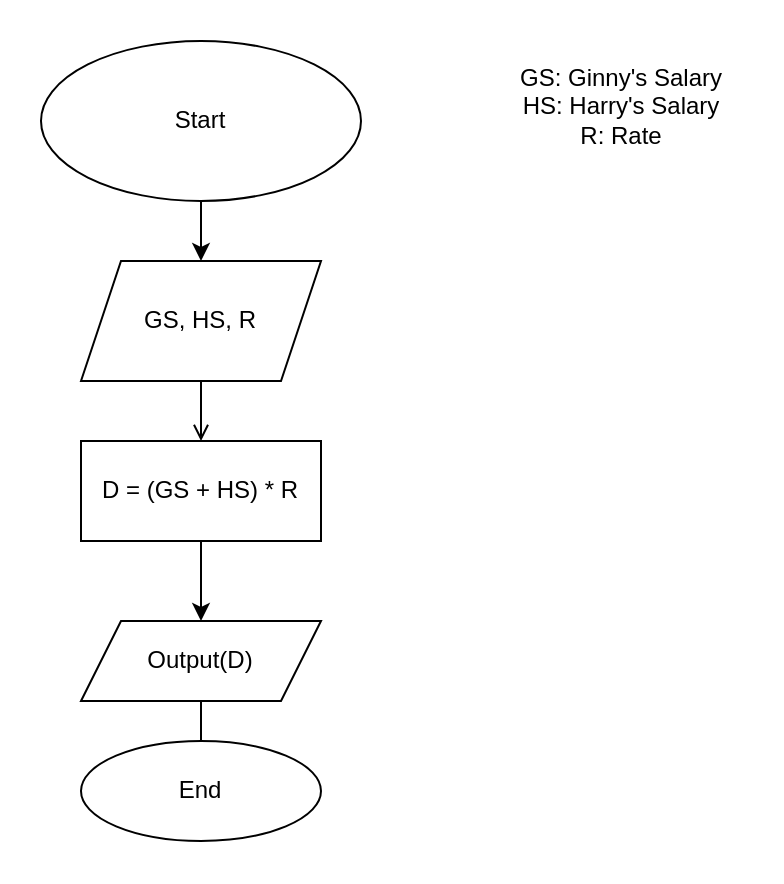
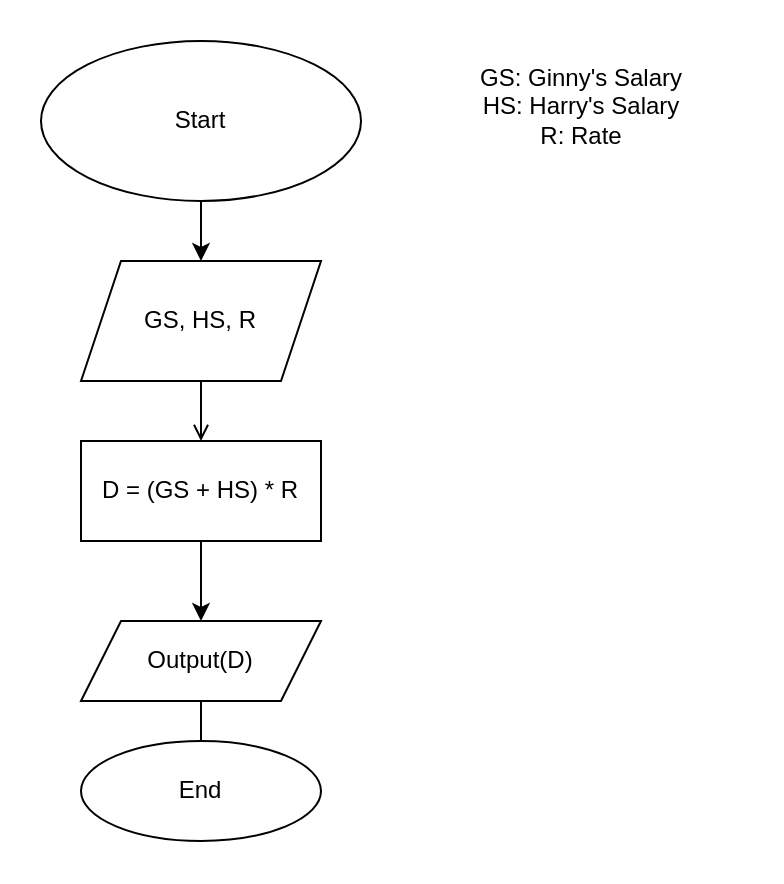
node "GS: Ginny's Salary HS: Harry's Salary R: Rate": moved (621, 107) -> (581, 107)
